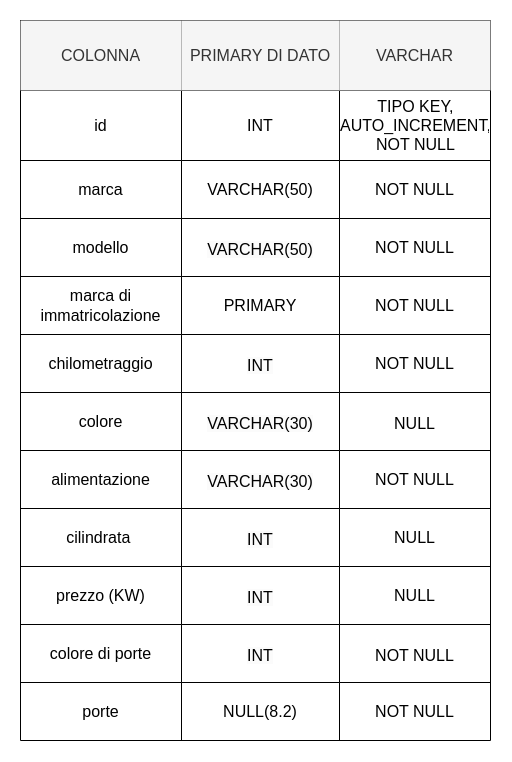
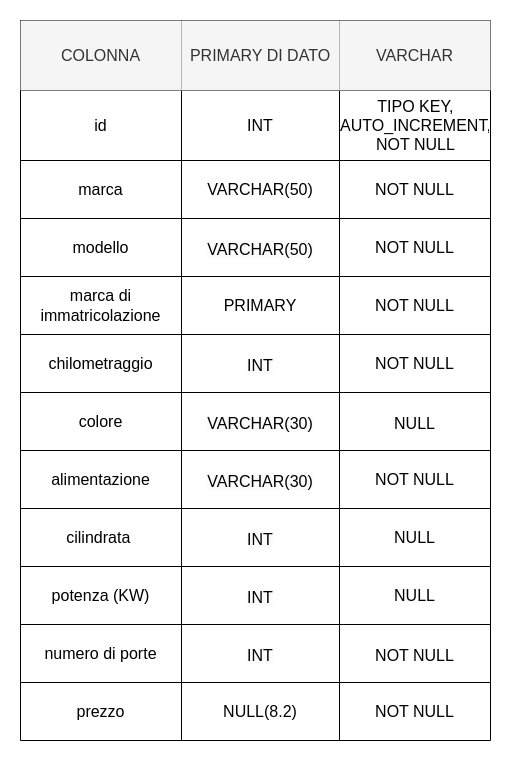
node "prezzo (KW)": label "prezzo (KW)" -> "potenza (KW)"
node "colore di porte": label "colore di porte" -> "numero di porte"
node "porte": label "porte" -> "prezzo"
